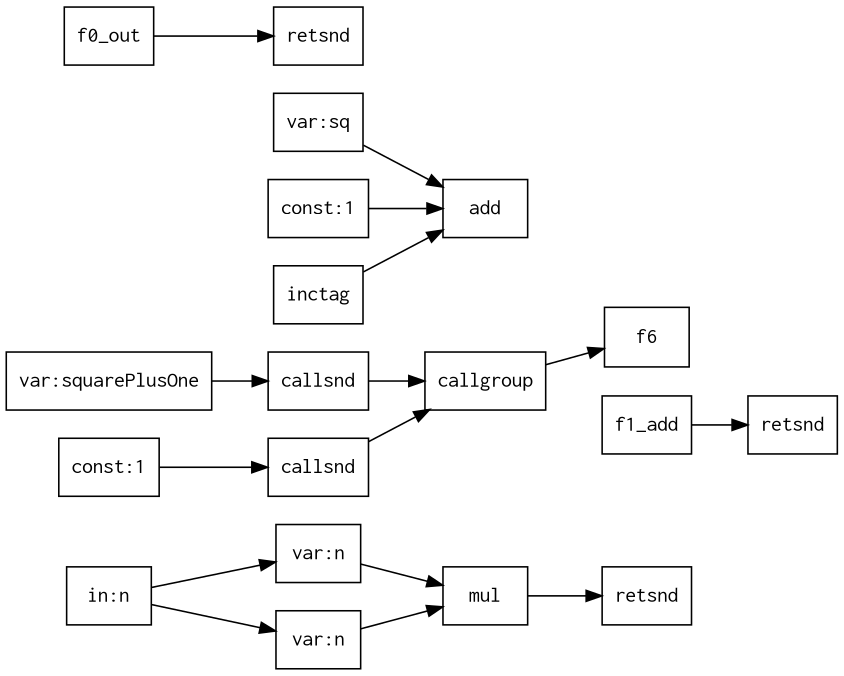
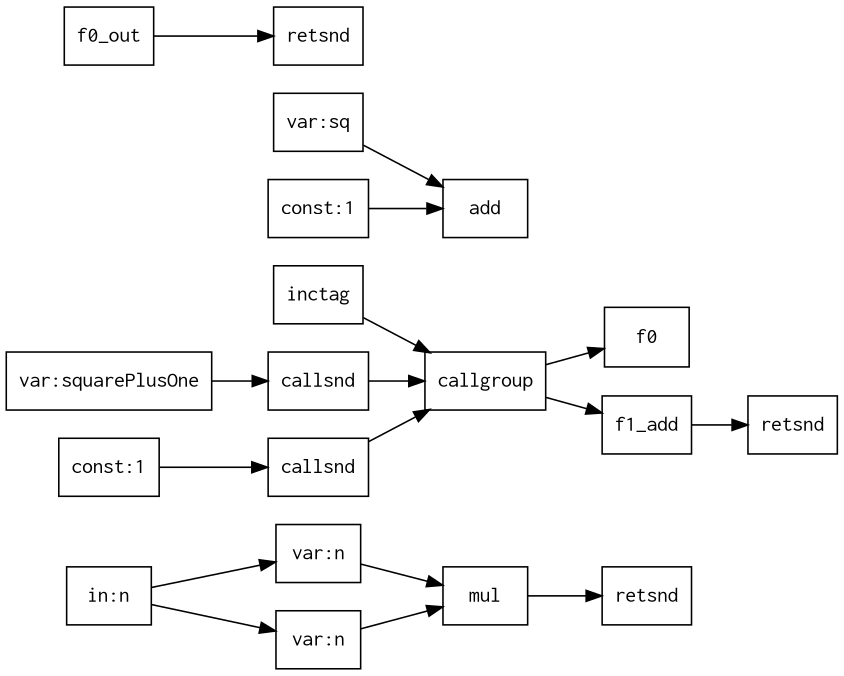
edge "inctag" -> "add": now "inctag" -> "callgroup"
node "f6": label "f6" -> "f0"
edge "callgroup" -> "f1_add": added
